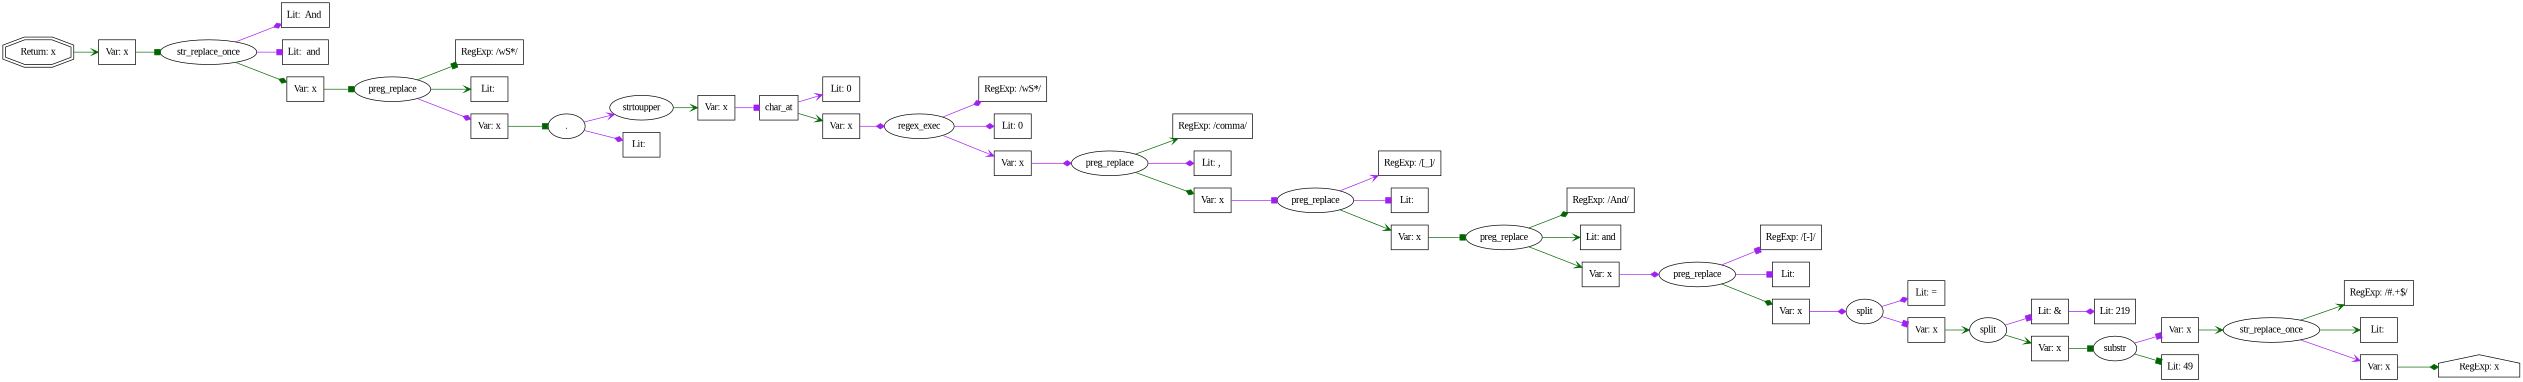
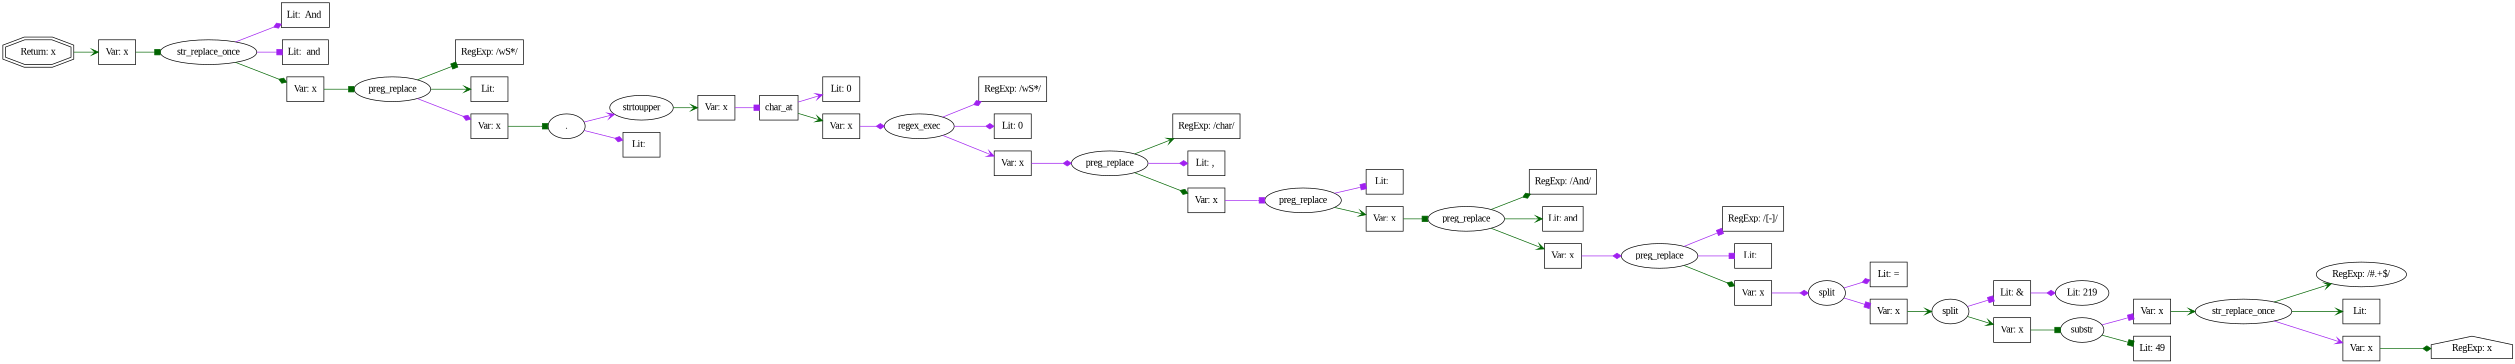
node "RegExp: /comma/": label "RegExp: /comma/" -> "RegExp: /char/"
node "RegExp: /[_]/": removed
node "RegExp: /#.+$/": shape box -> ellipse
node "Lit: 219": shape box -> ellipse
